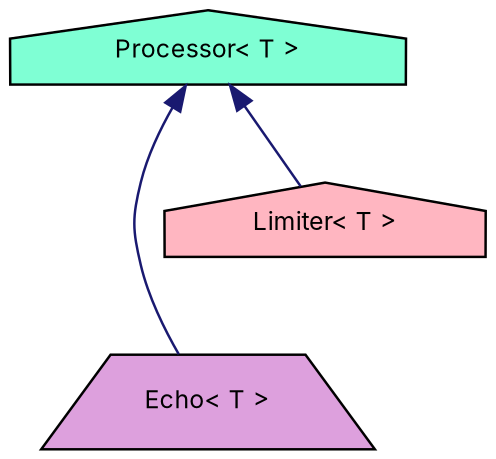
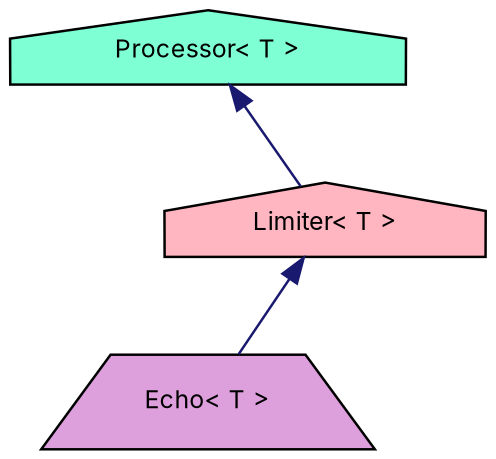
edge "Echo< T >" -> "Processor< T >": now "Echo< T >" -> "Limiter< T >"
